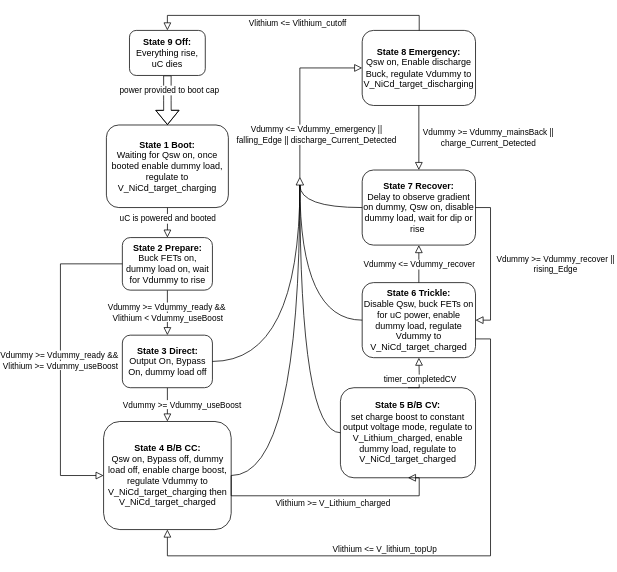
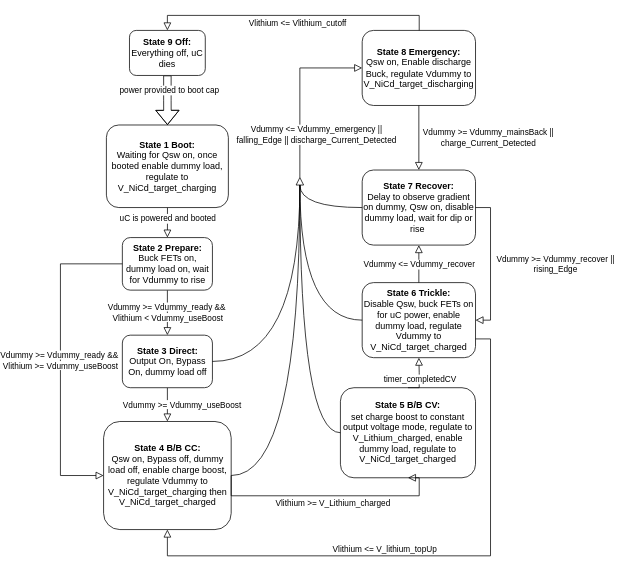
node "State 9 Off: Everything rise, uC dies": label "State 9 Off: Everything rise, uC dies" -> "State 9 Off: Everything off, uC dies"
